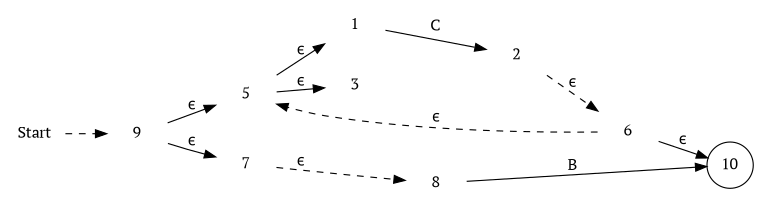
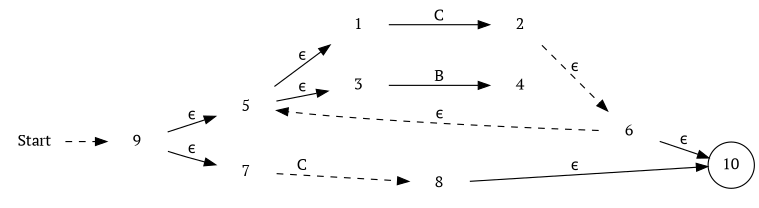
node "4": added
edge "7" -> "8": label "ϵ" -> "C"
edge "8" -> "10": label "B" -> "ϵ"
